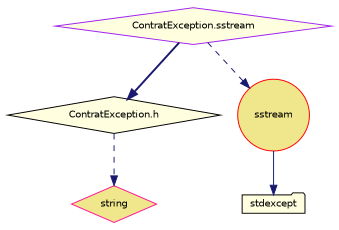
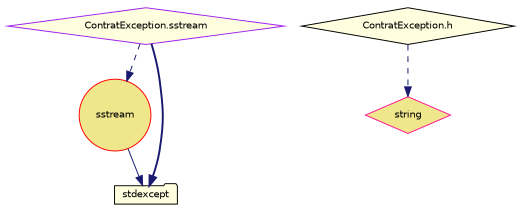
edge "ContratException.sstream" -> "ContratException.h": now "ContratException.sstream" -> "stdexcept"
